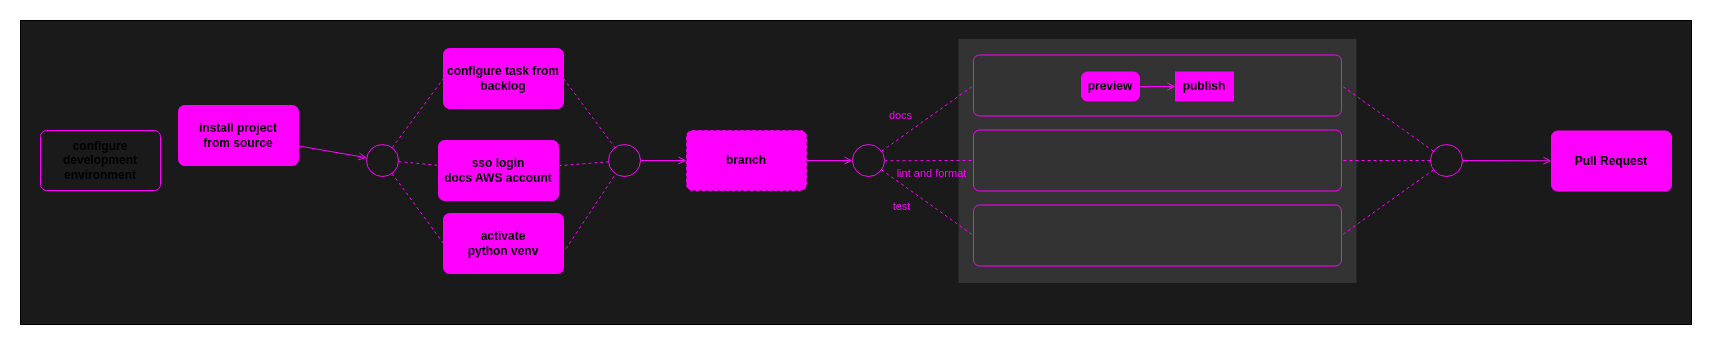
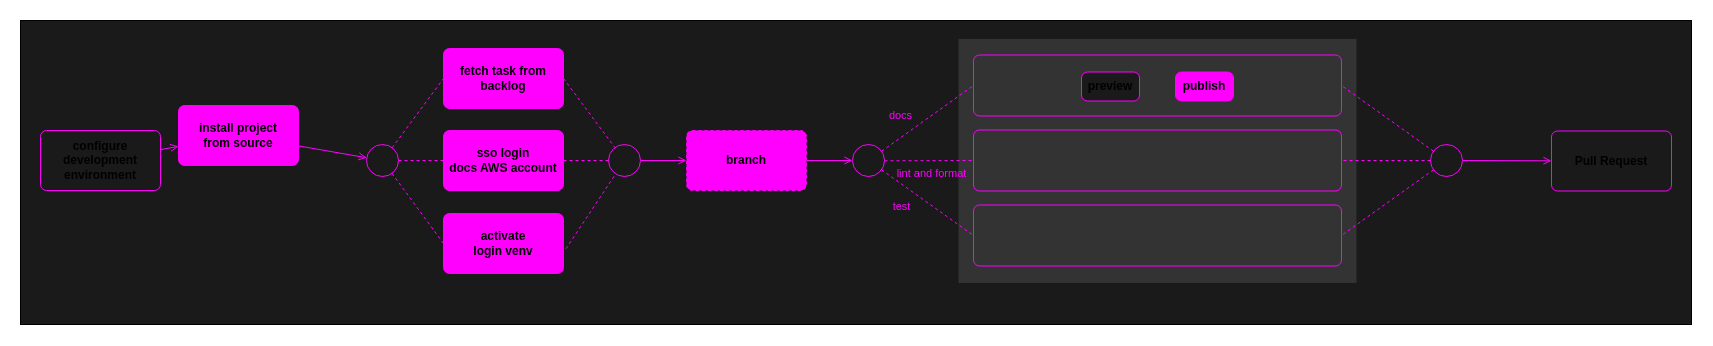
node "configure task from backlog": label "configure task from backlog" -> "fetch task from backlog"
node "preview": fillcolor #ff00ff -> #1a1a1a
edge "preview" -> "publish": removed
node "publish": shape rectangle -> rounded rectangle
edge "configure development environment" -> "install project from source": added
node "Pull Request": fillcolor #ff00ff -> #1a1a1a
node "sso login docs AWS account": moved (499, 171) -> (504, 161)
node "activate python venv": label "activate python venv" -> "activate login venv"
